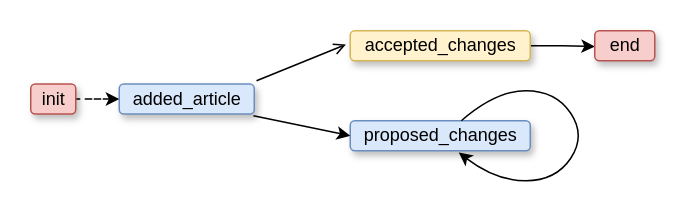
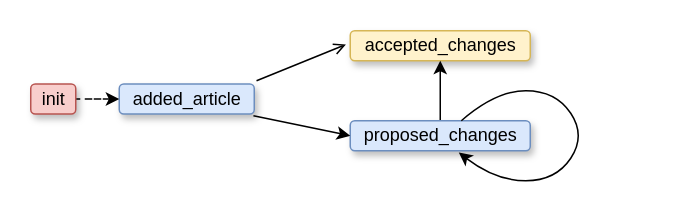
edge "accepted_changes" -> "end": removed
node "end": removed
edge "proposed_changes" -> "accepted_changes": added
